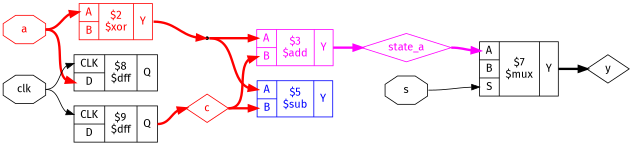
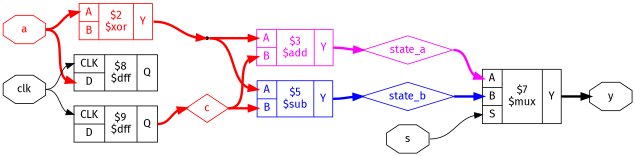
node "y": shape diamond -> octagon
node "state_b": added
